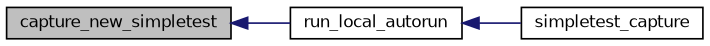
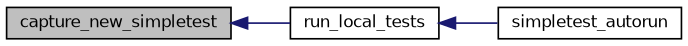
node "run_local_autorun": label "run_local_autorun" -> "run_local_tests"
node "simpletest_capture": label "simpletest_capture" -> "simpletest_autorun"
